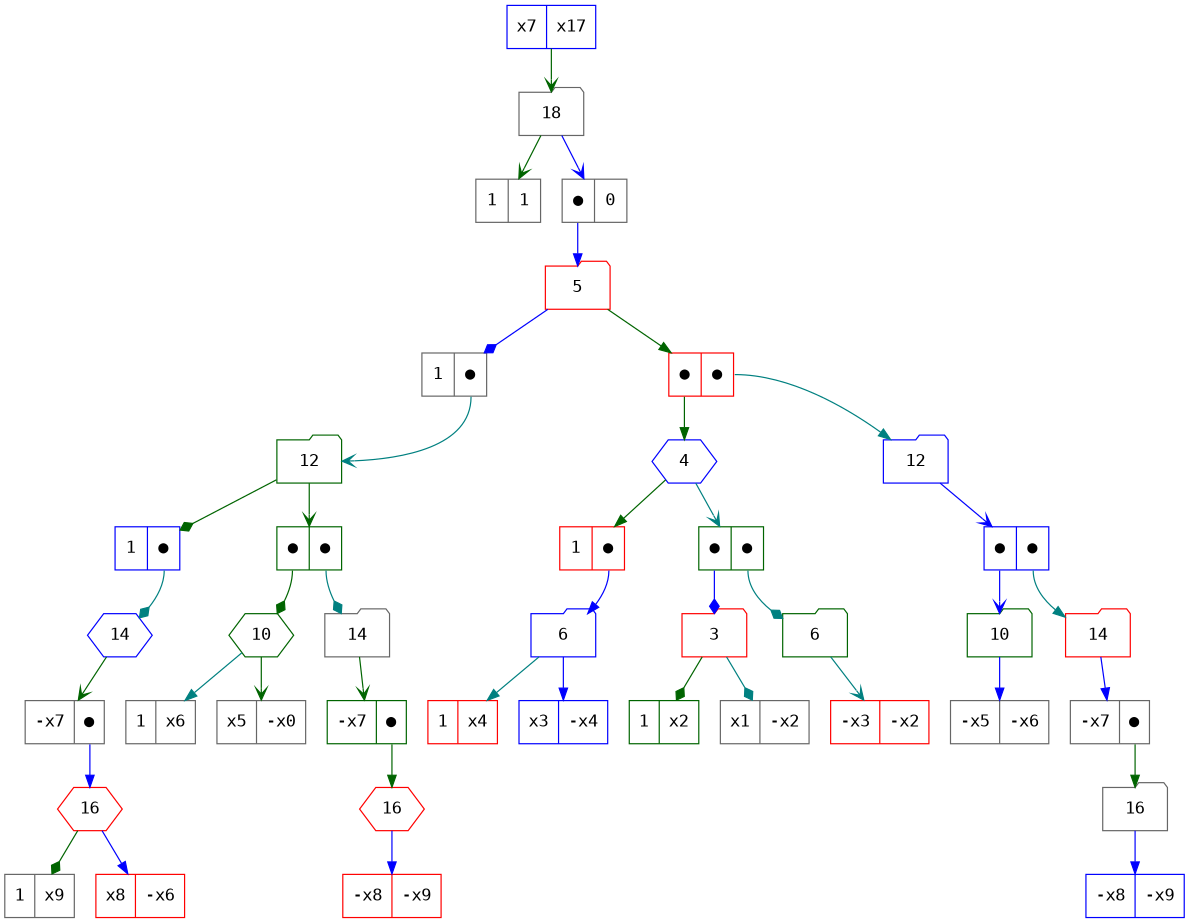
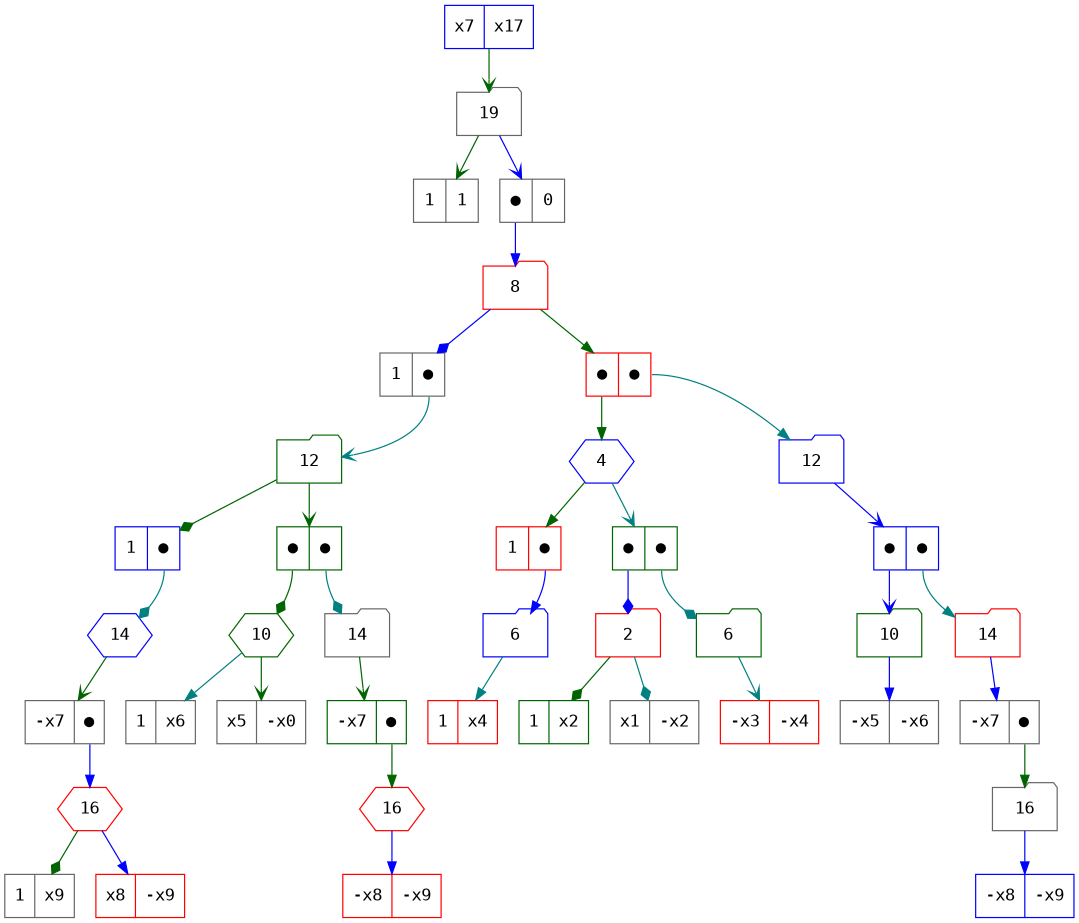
node "18": label "18" -> "19"
node "5": label "5" -> "8"
node "3": label "3" -> "2"
node "x3": removed
node "-x3": text "-x2" -> "-x4"
node "x8": text "-x6" -> "-x9"
